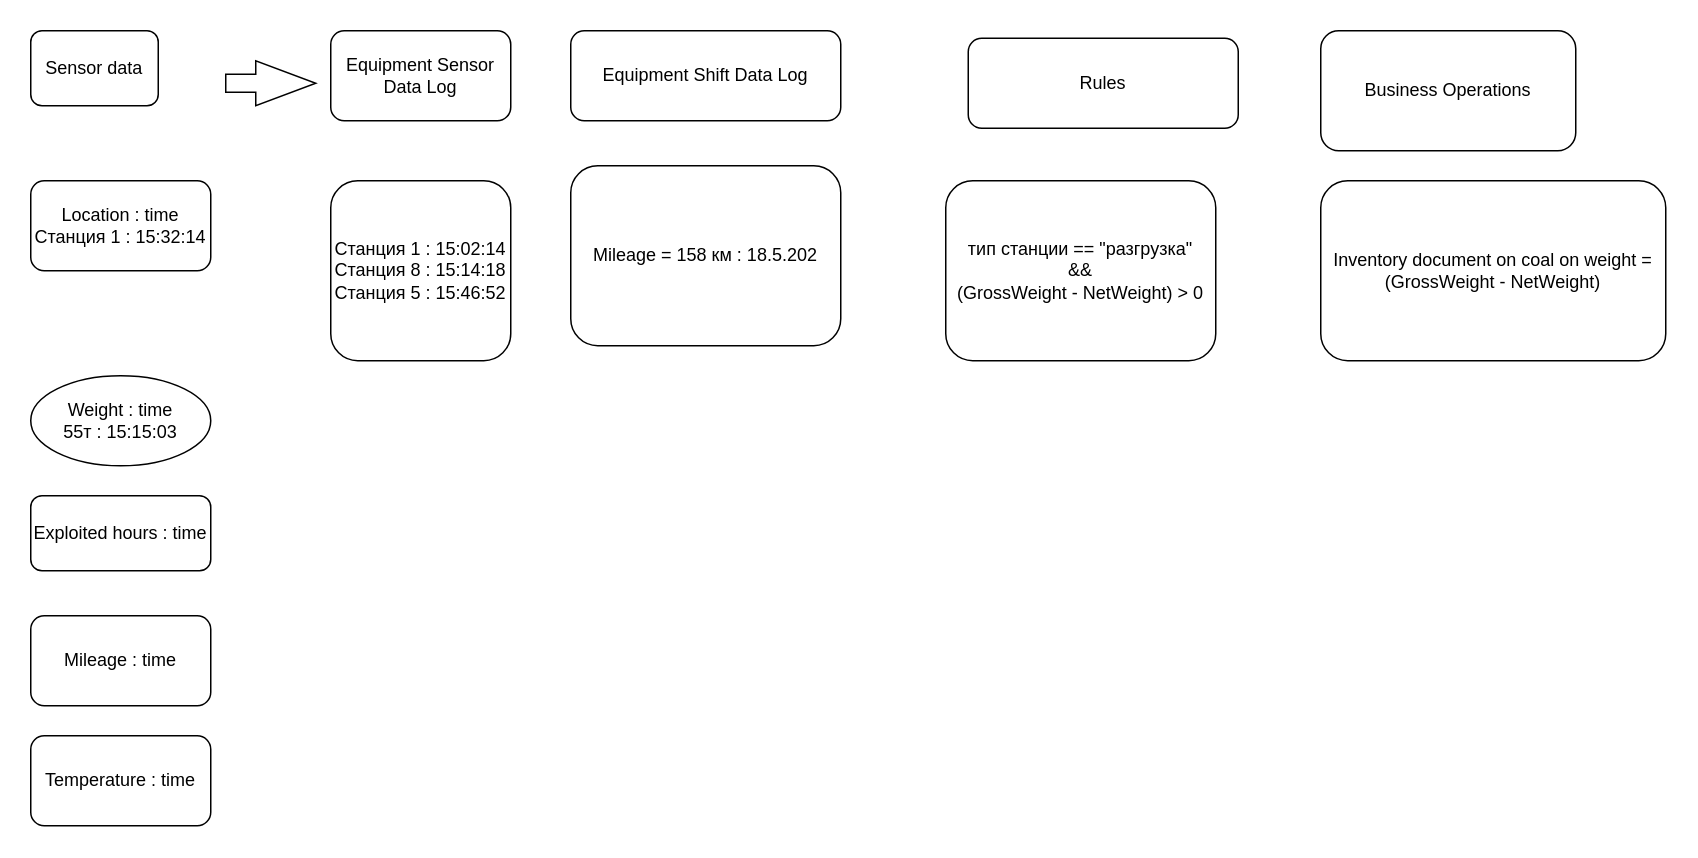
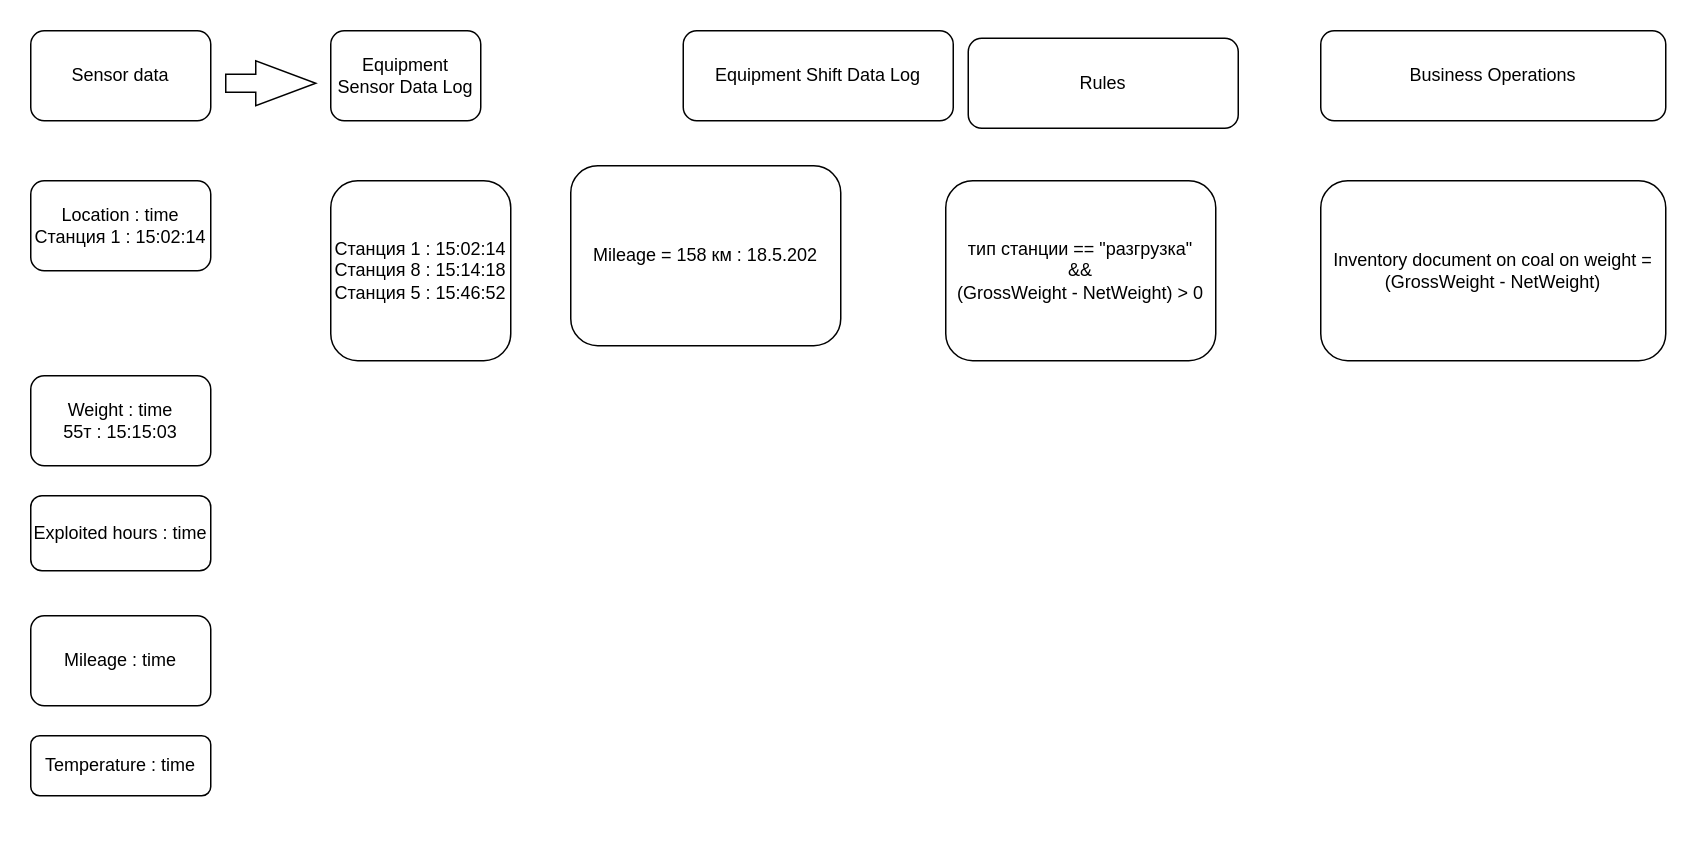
node "Sensor data": size 128x75 -> 180x90
node "Equipment Sensor Data Log": size 180x90 -> 150x90
node "Equipment Shift Data Log": moved (706, 76) -> (818, 76)
node "Business Operations": size 255x120 -> 345x90
node "Location : time Станция 1 : 15:32:14": label "Location : time Станция 1 : 15:32:14" -> "Location : time Станция 1 : 15:02:14"
node "Weight : time 55т : 15:15:03": shape ellipse -> rounded rectangle
node "Temperature : time": size 180x90 -> 180x60
